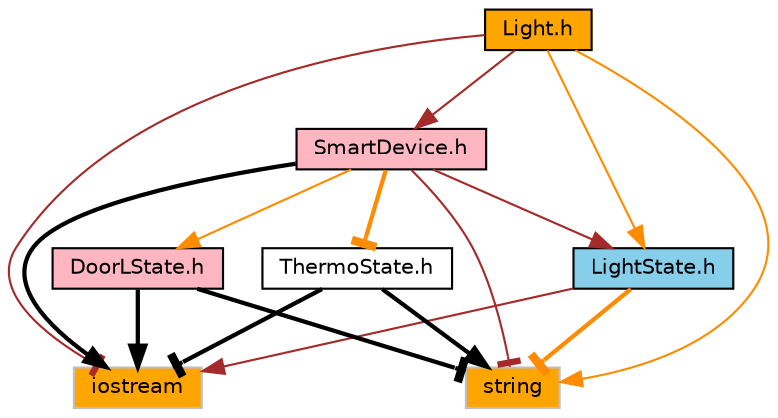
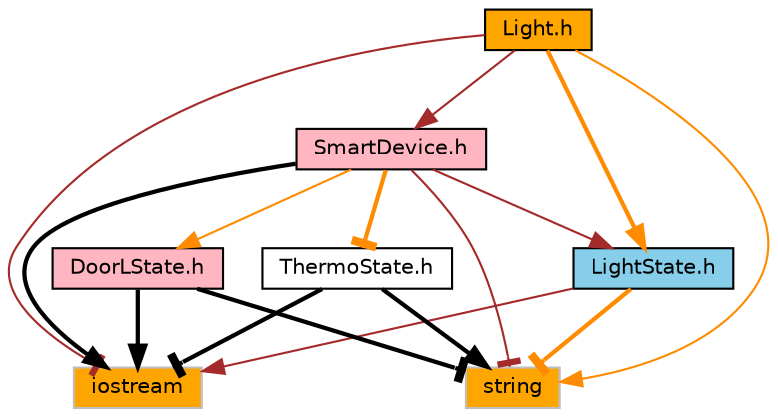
edge "Light.h" -> "LightState.h": style solid -> bold
